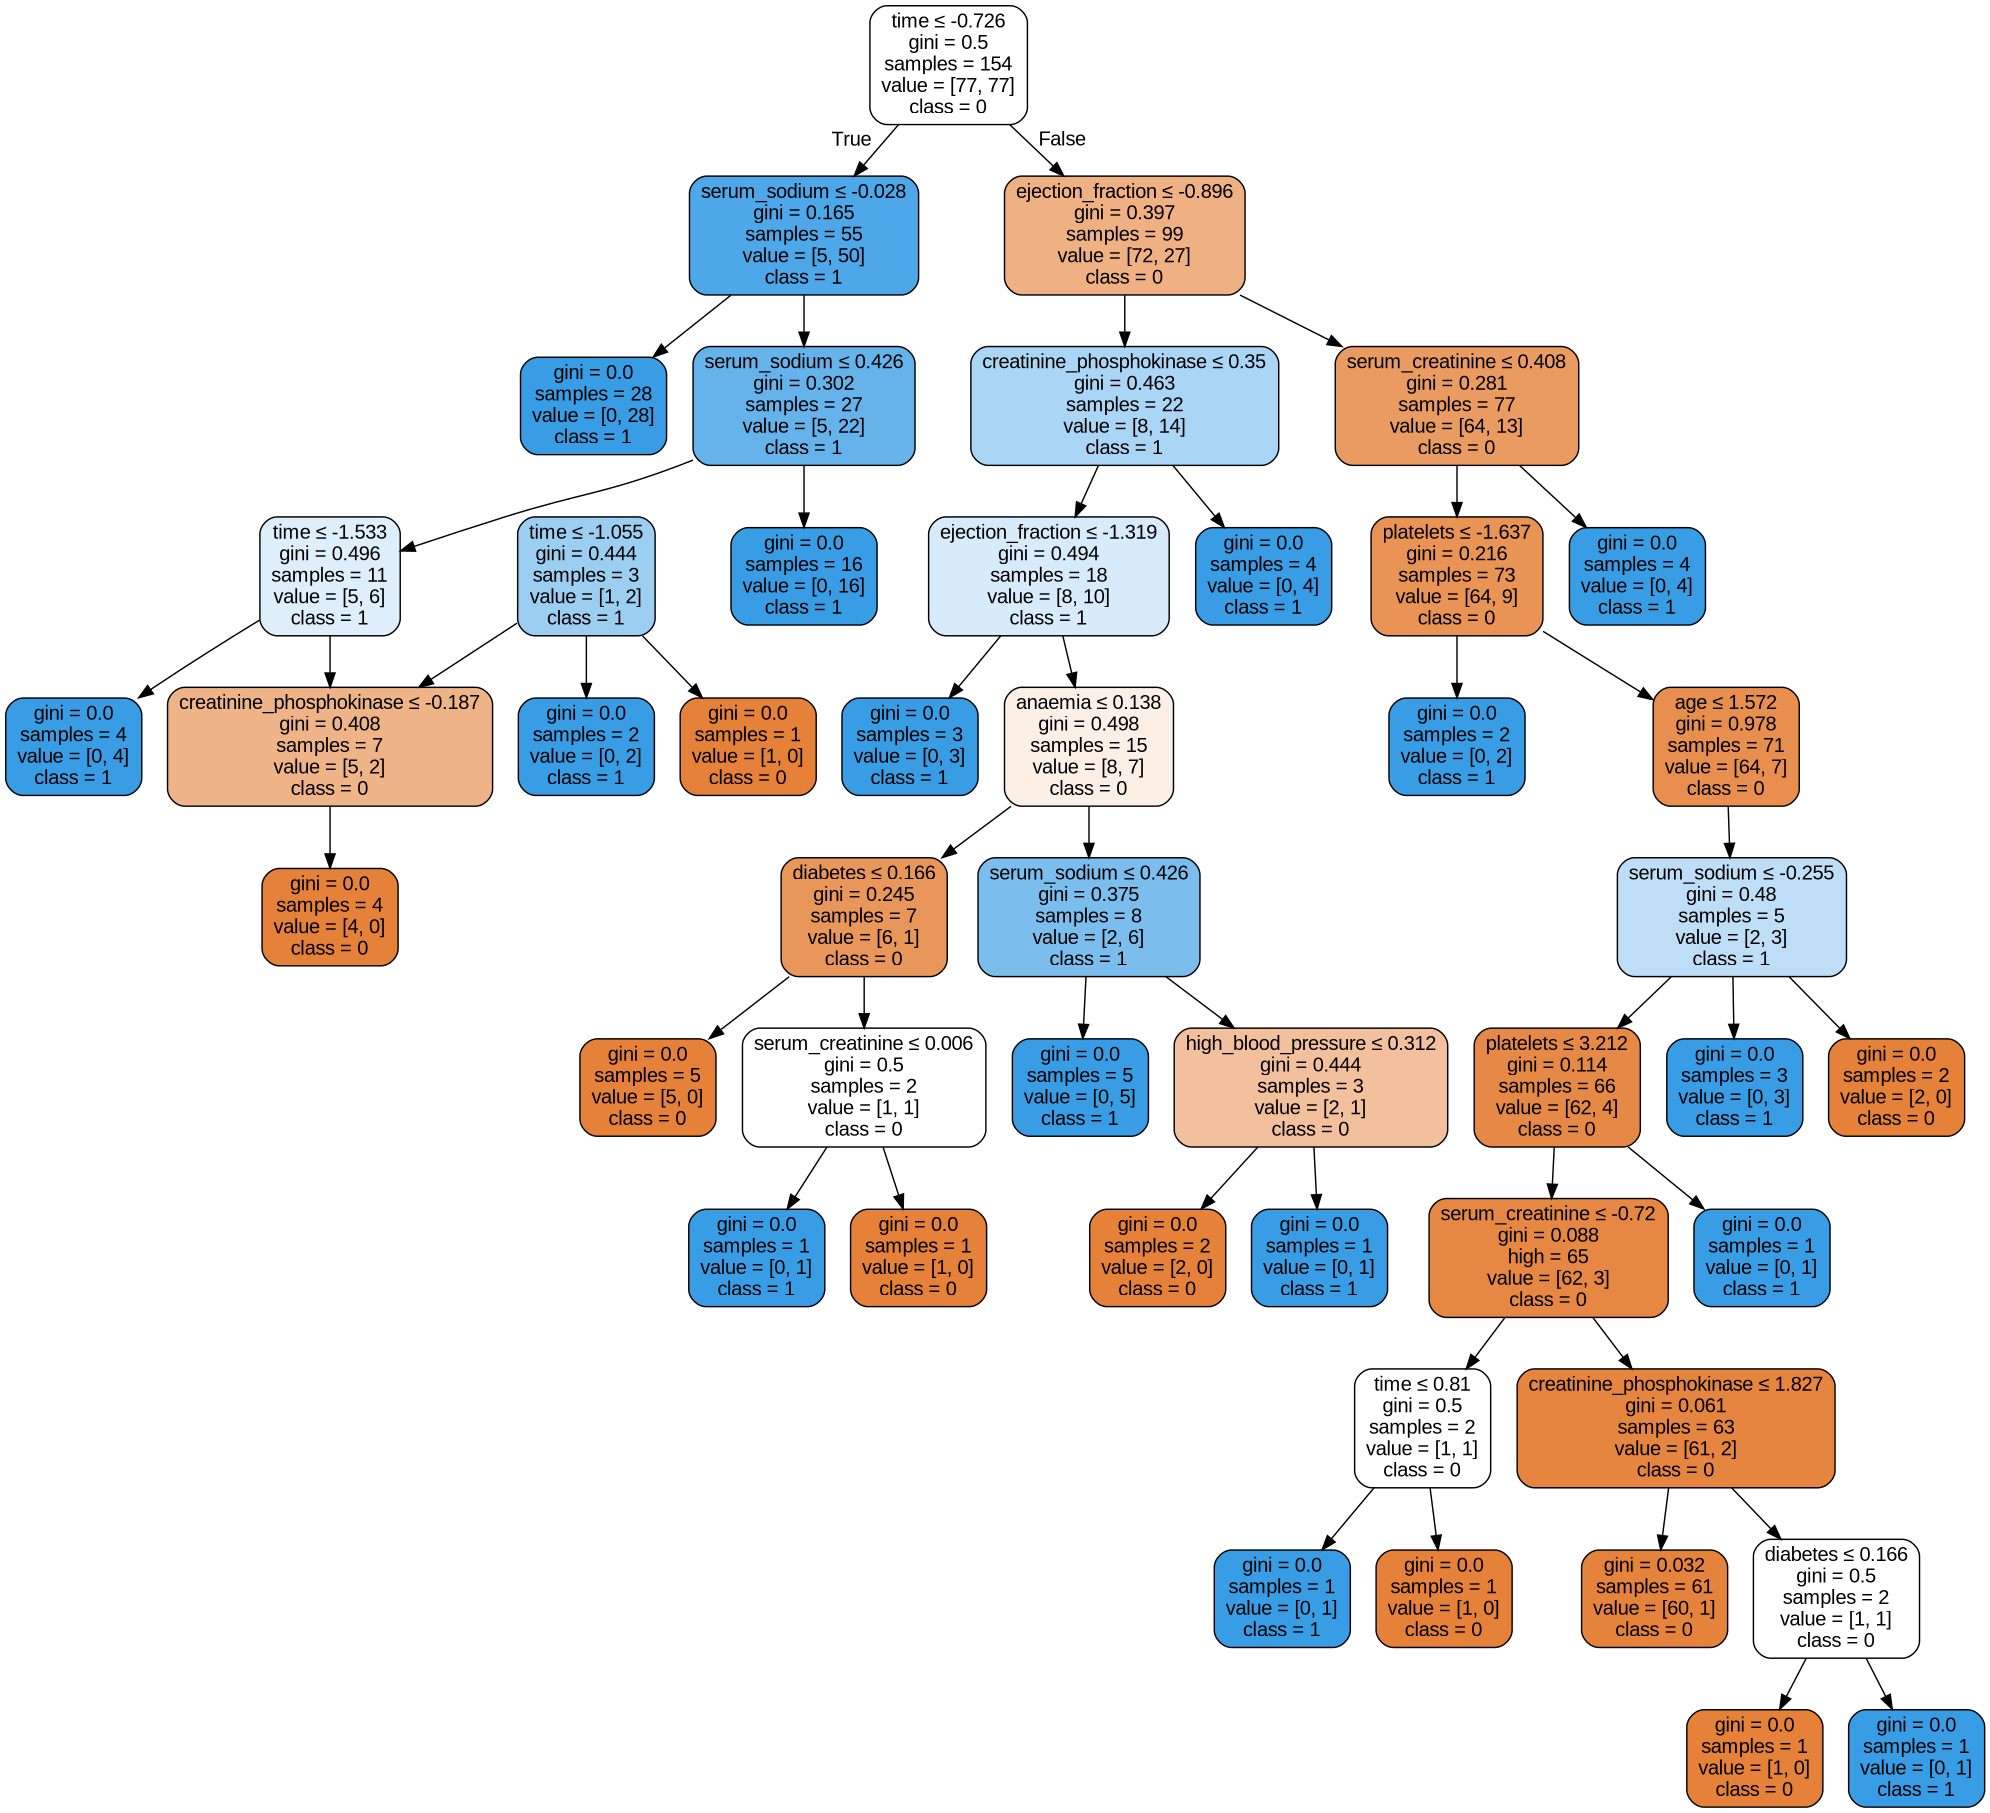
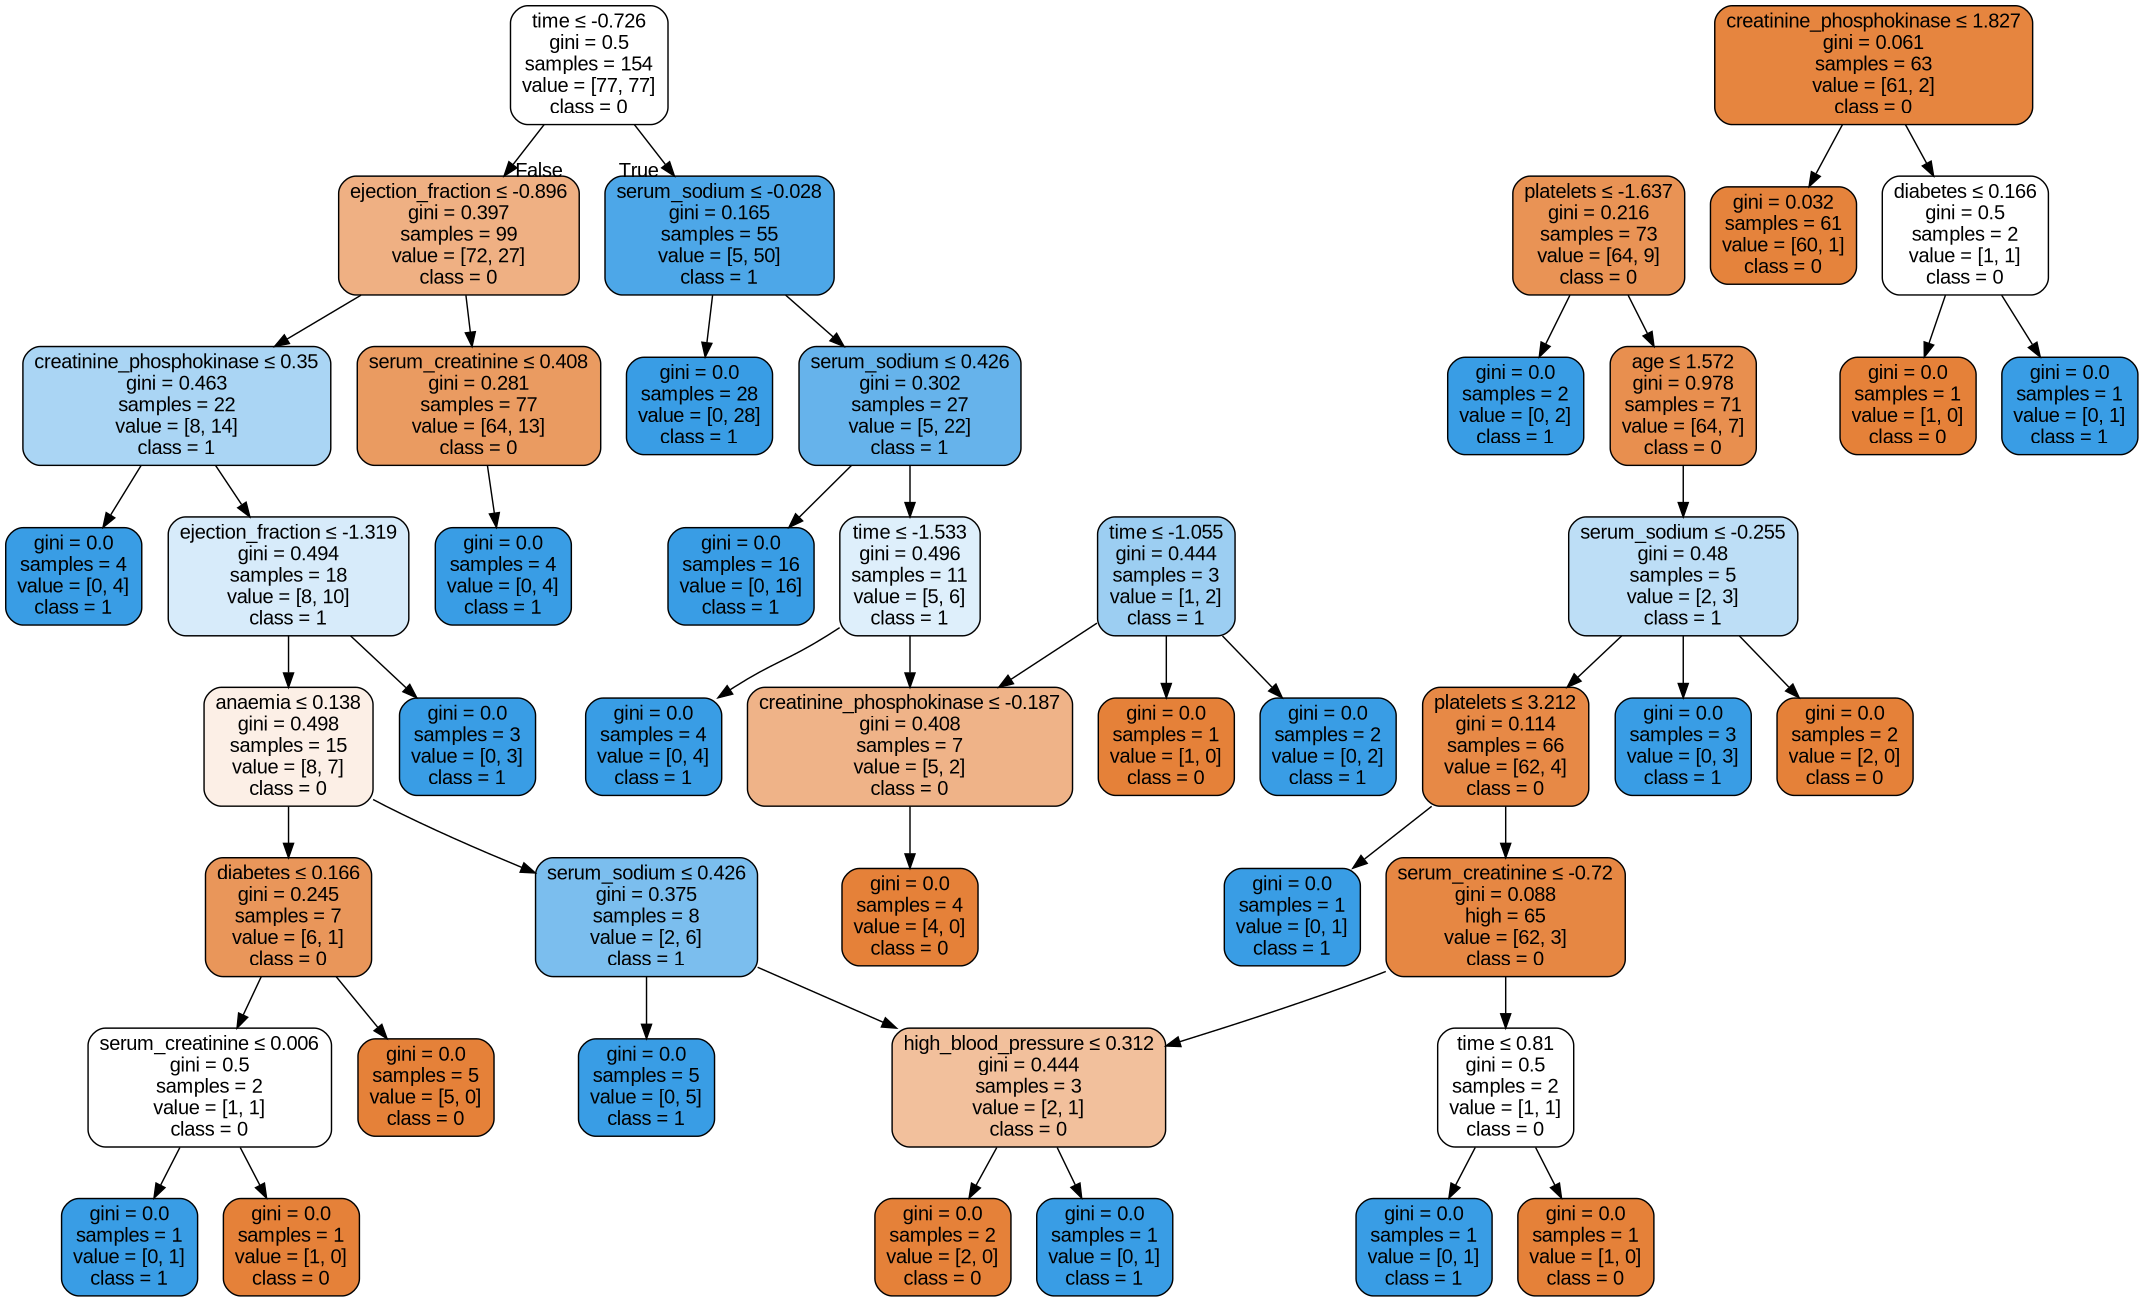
edge "serum_creatinine ≤ 0.408" -> "platelets ≤ -1.637": removed
edge "serum_creatinine ≤ -0.72" -> "creatinine_phosphokinase ≤ 1.827": now "serum_creatinine ≤ -0.72" -> "high_blood_pressure ≤ 0.312"
